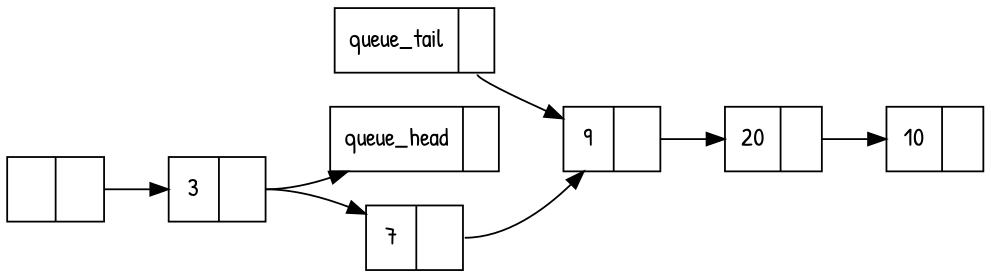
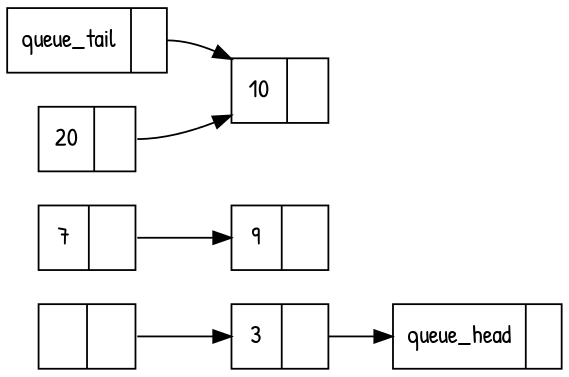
edge "queue_tail" -> "9": now "queue_tail" -> "10"
edge "9" -> "20": removed
edge "3" -> "7": removed
